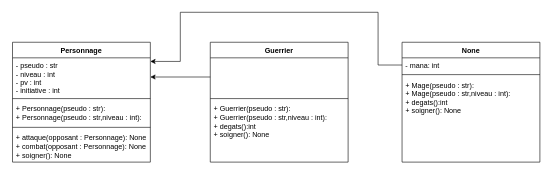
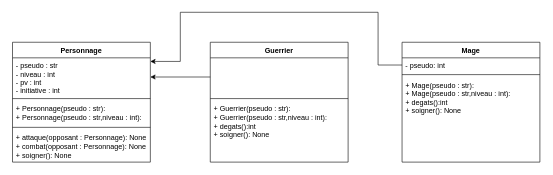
node "None": label "None" -> "Mage"
node "- mana: int": label "- mana: int" -> "- pseudo: int"
